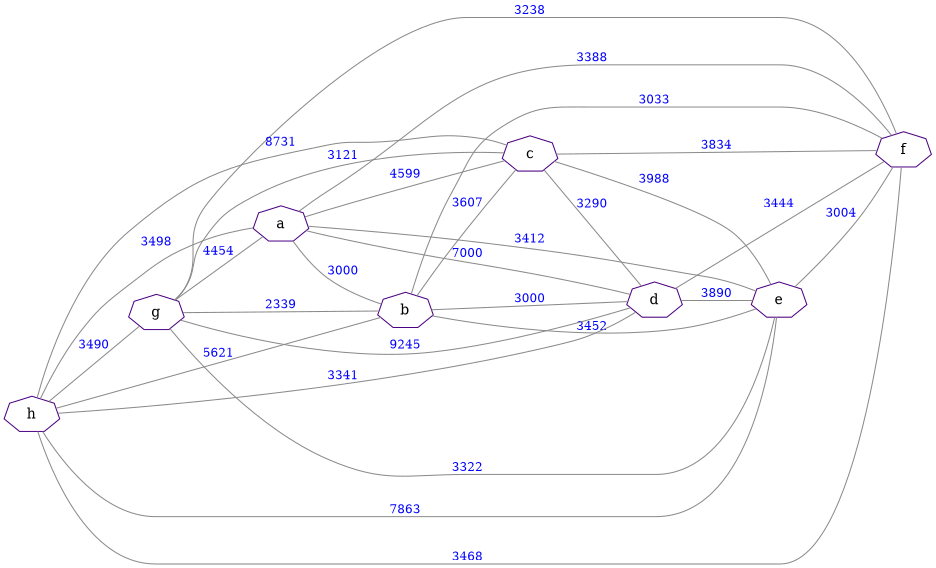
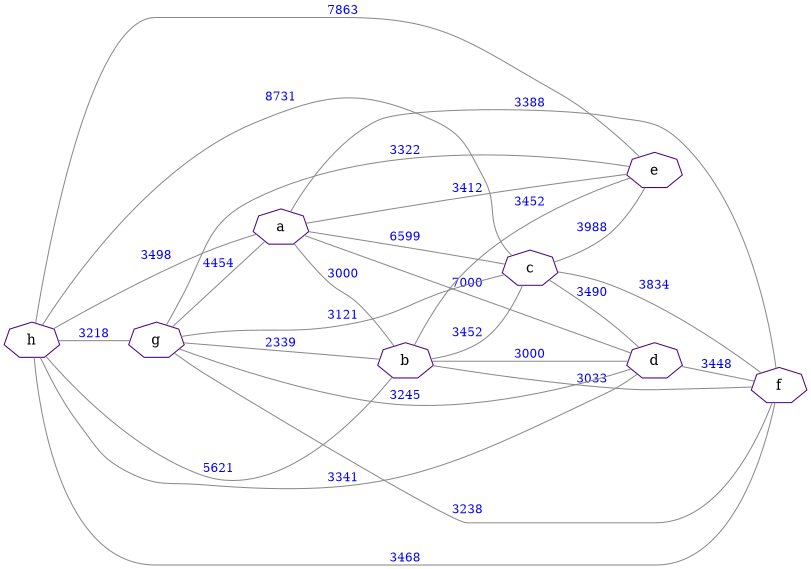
edge "c" -- "a": label "4599" -> "6599"
edge "c" -- "b": label "3607" -> "3452"
edge "c" -- "d": label "3290" -> "3490"
edge "f" -- "d": label "3444" -> "3448"
edge "f" -- "e": removed, label "3004"
edge "d" -- "e": removed, label "3890"
edge "g" -- "h": label "3490" -> "3218"
edge "d" -- "g": label "9245" -> "3245"
